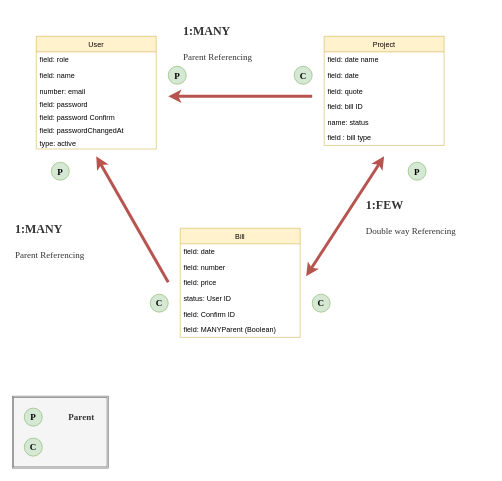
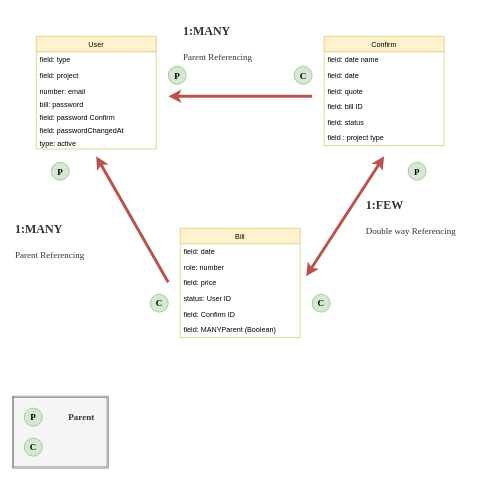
node "Project": label "Project" -> "Confirm"
node "field: role": label "field: role" -> "field: type"
node "field: name": label "field: name" -> "field: project"
node "field: password": label "field: password" -> "bill: password"
node "name: status": label "name: status" -> "field: status"
node "field : bill type": label "field : bill type" -> "field : project type"
node "field: number": label "field: number" -> "role: number"
